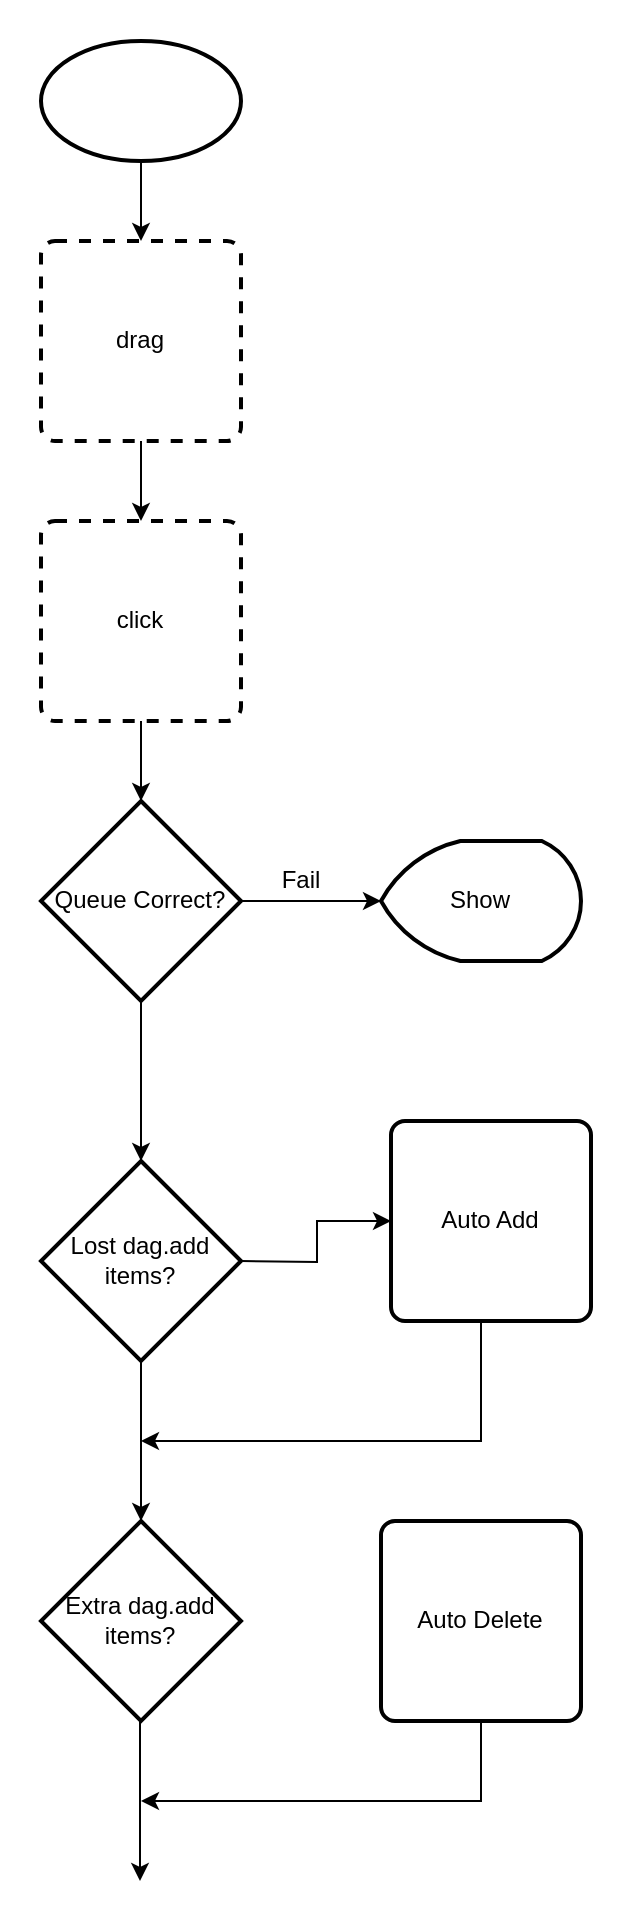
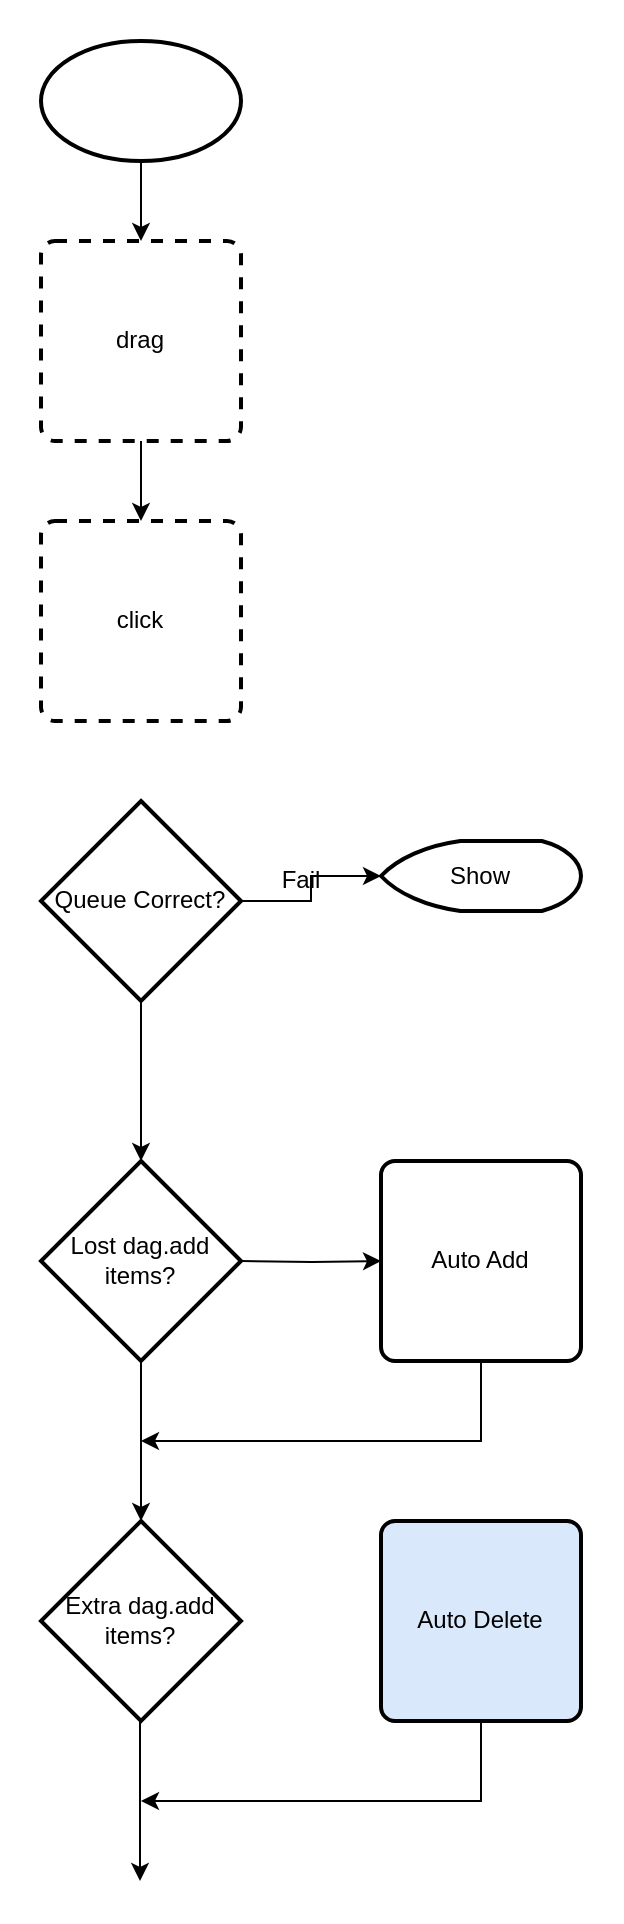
edge "click" -> "Queue Correct?": removed
node "Show": size 200x120 -> 200x70
node "Auto Add": moved (491, 1221) -> (481, 1261)
node "Auto Delete": fillcolor #ffffff -> #dae8fc
